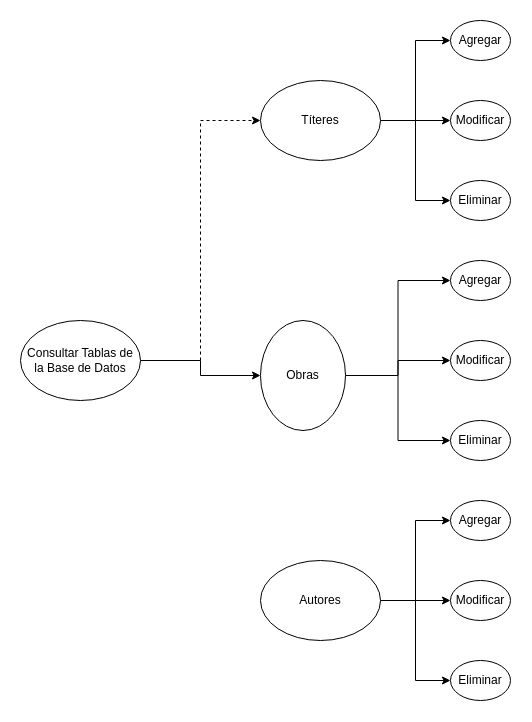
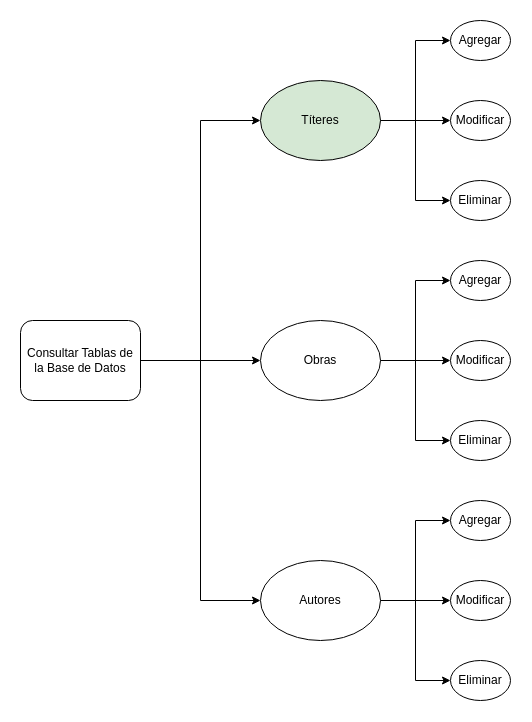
node "Títeres": fillcolor #ffffff -> #d5e8d4
edge "Consultar Tablas de la Base de Datos" -> "Títeres": style dashed -> solid
node "Consultar Tablas de la Base de Datos": shape ellipse -> rounded rectangle
node "Obras": size 85x110 -> 120x80
edge "Consultar Tablas de la Base de Datos" -> "Autores": added
